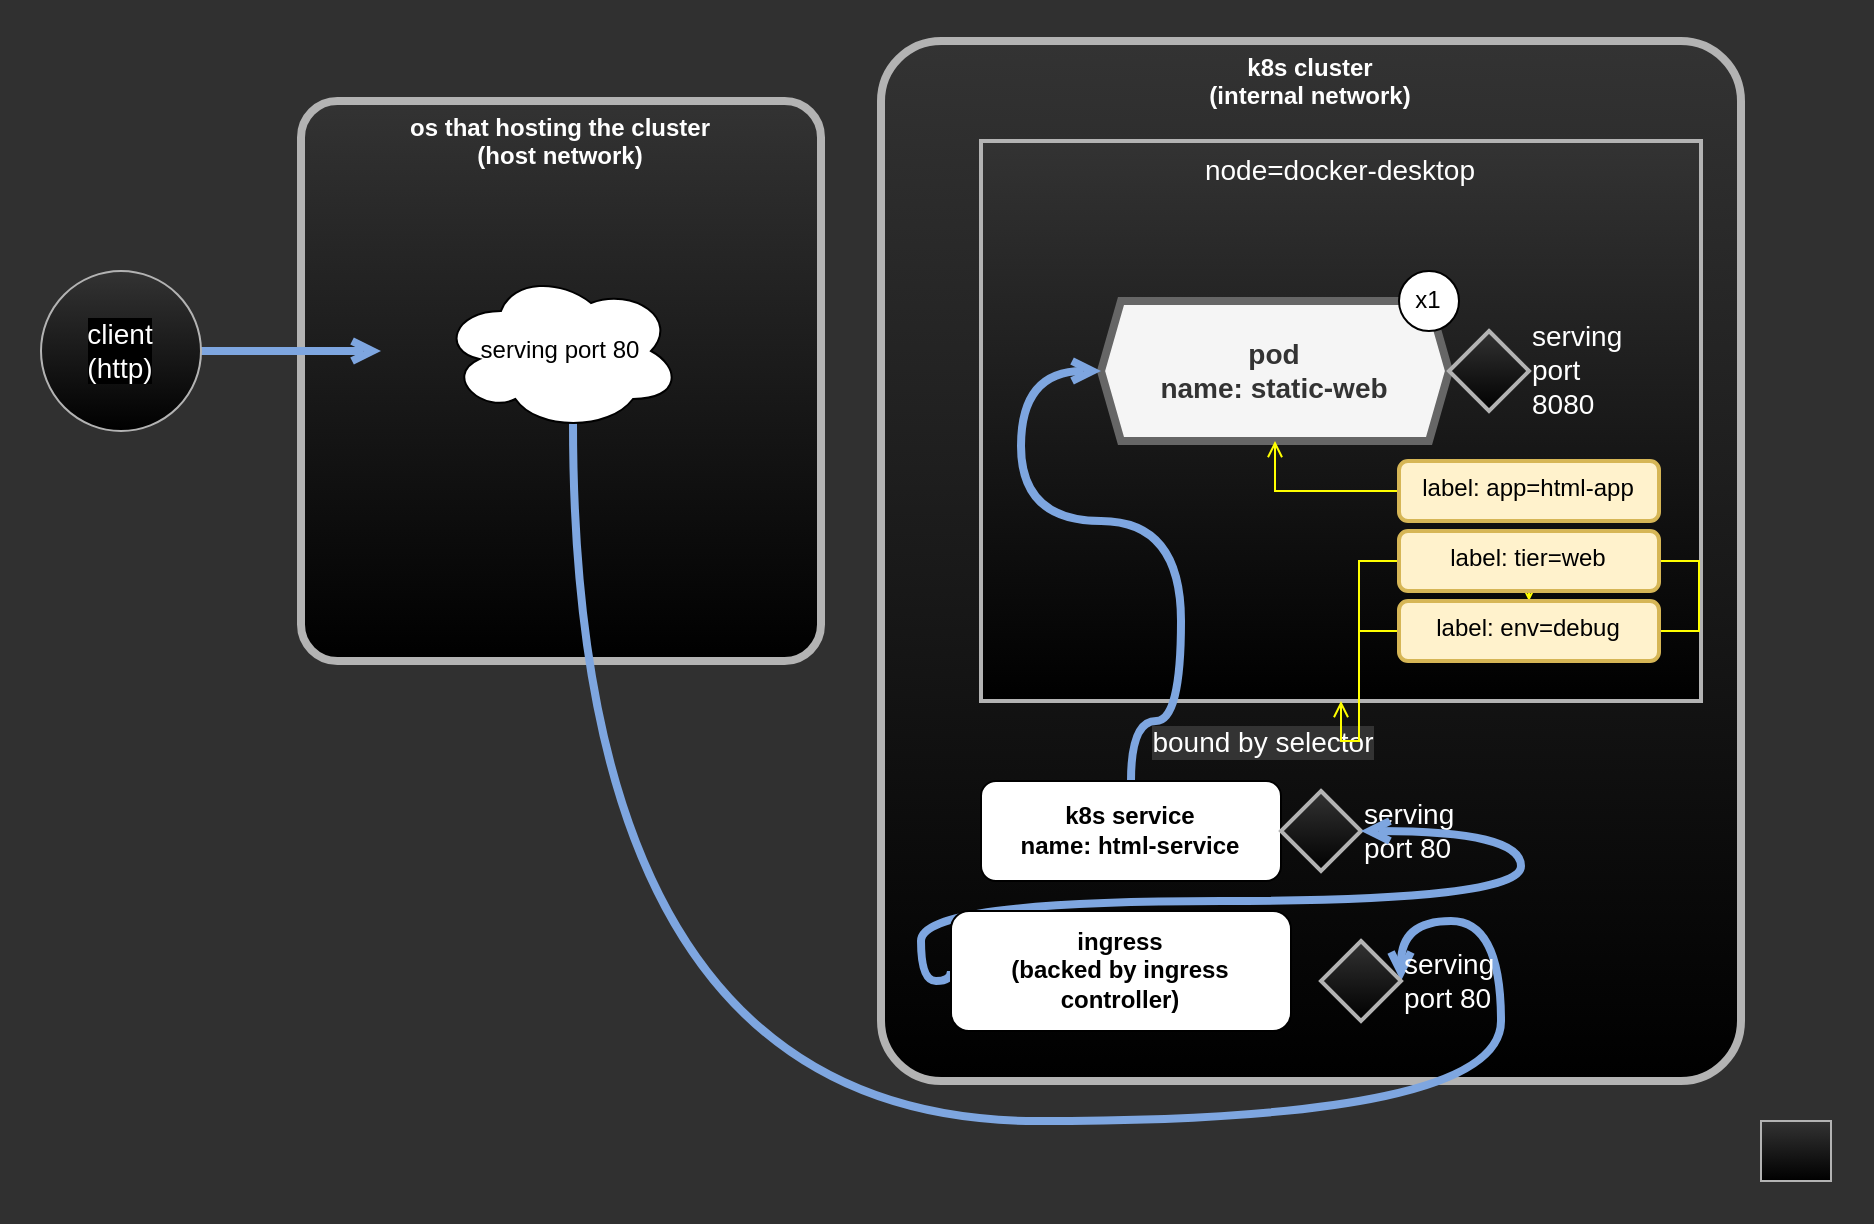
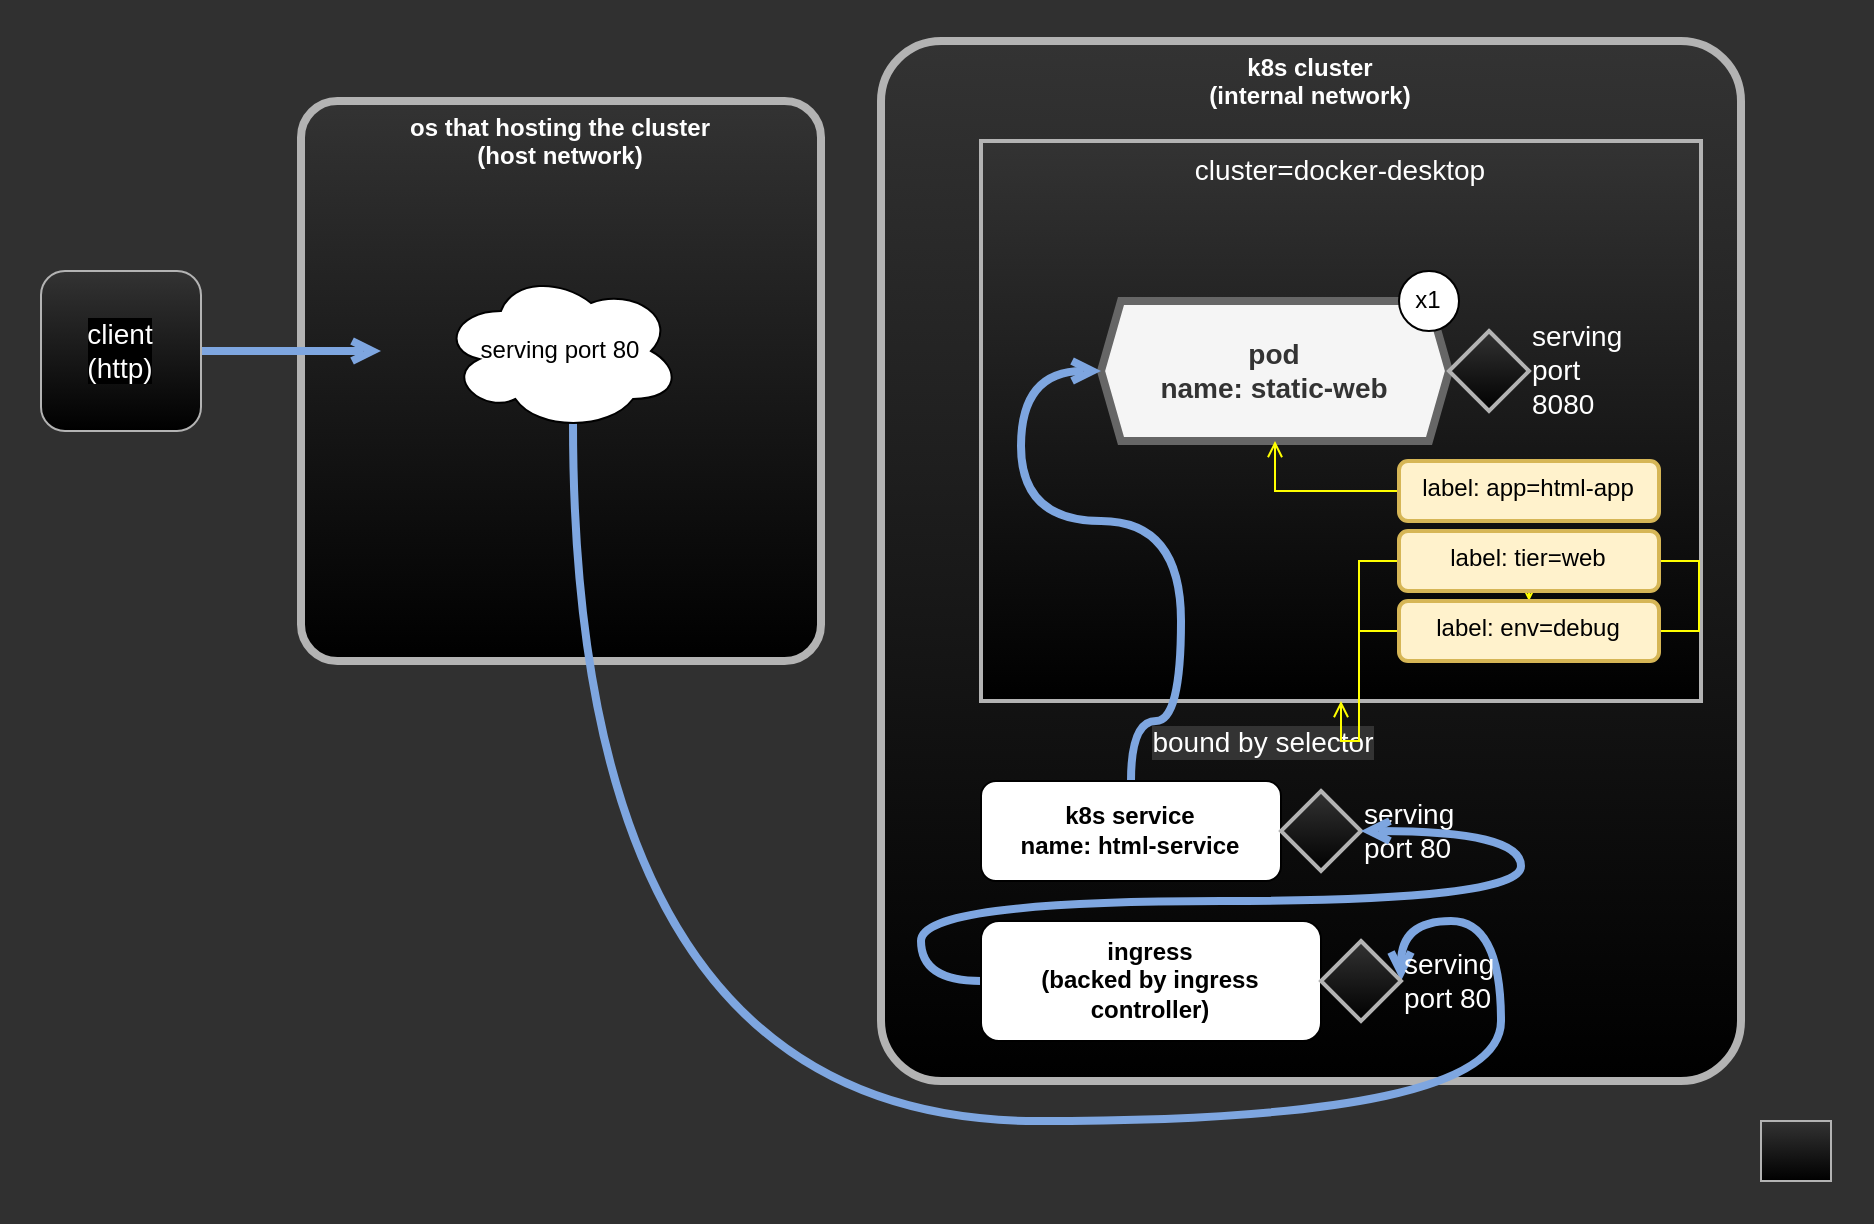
node "node=docker-desktop": label "node=docker-desktop" -> "cluster=docker-desktop"
node "client (http)": shape ellipse -> rounded rectangle
node "ingress (backed by ingress controller)": moved (1121, 971) -> (1151, 981)
